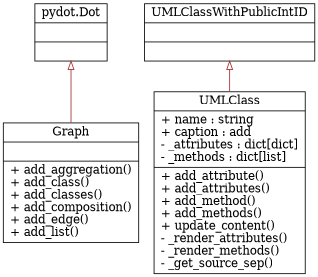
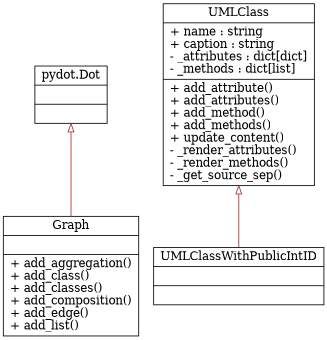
edge "UMLClass" -> "UMLClassWithPublicIntID": reversed
node "UMLClass": text "+ caption : add" -> "+ caption : string"
